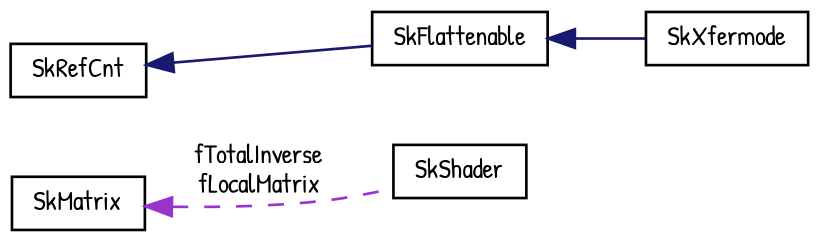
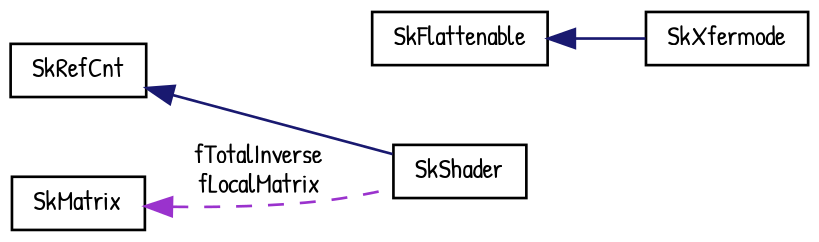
edge "SkFlattenable" -> "SkRefCnt": now "SkShader" -> "SkRefCnt"
